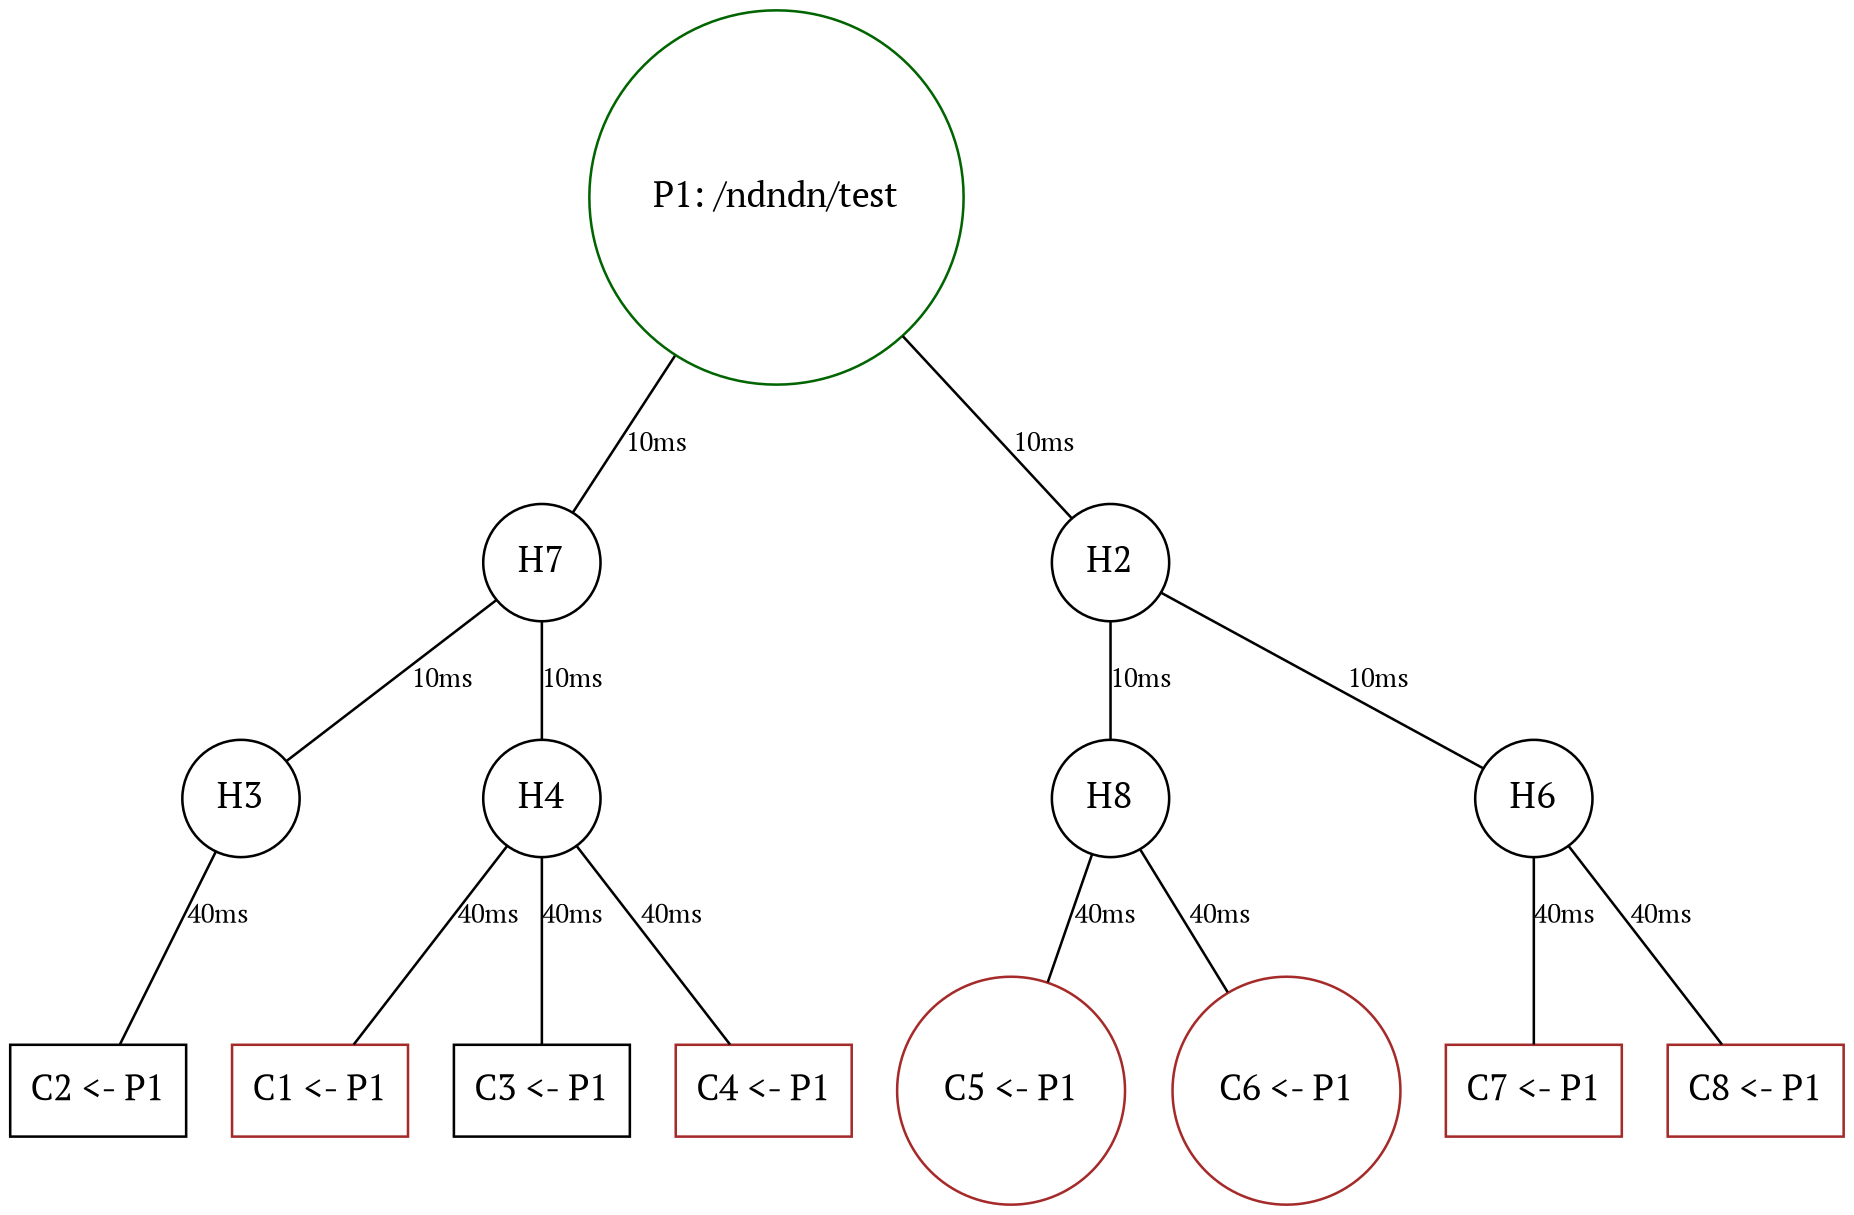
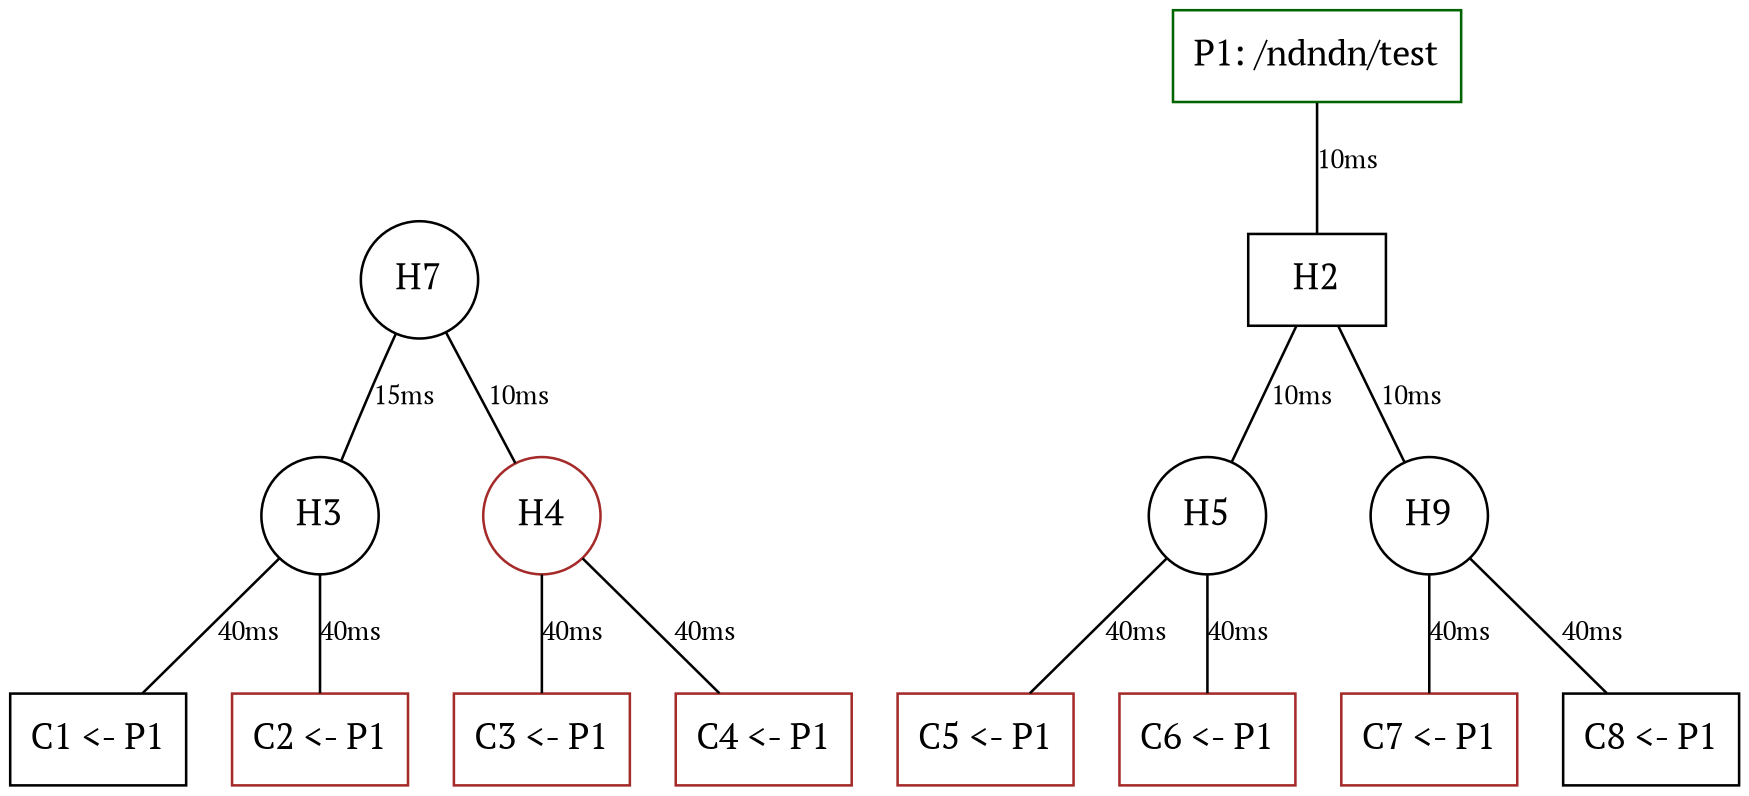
node "P1: /ndndn/test": shape circle -> box
edge "P1: /ndndn/test" -- "H7": removed, label "10ms"
node "H2": shape circle -> box
edge "H7" -- "H3": label "10ms" -> "15ms"
node "H4": color black -> brown
node "H8": label "H8" -> "H5"
node "H6": label "H6" -> "H9"
edge "H4" -- "C1 <- P1": now "H3" -- "C1 <- P1"
node "C2 <- P1": color black -> brown
node "C1 <- P1": color brown -> black
node "C3 <- P1": color black -> brown
node "C5 <- P1": shape circle -> box
node "C6 <- P1": shape circle -> box
node "C8 <- P1": color brown -> black
